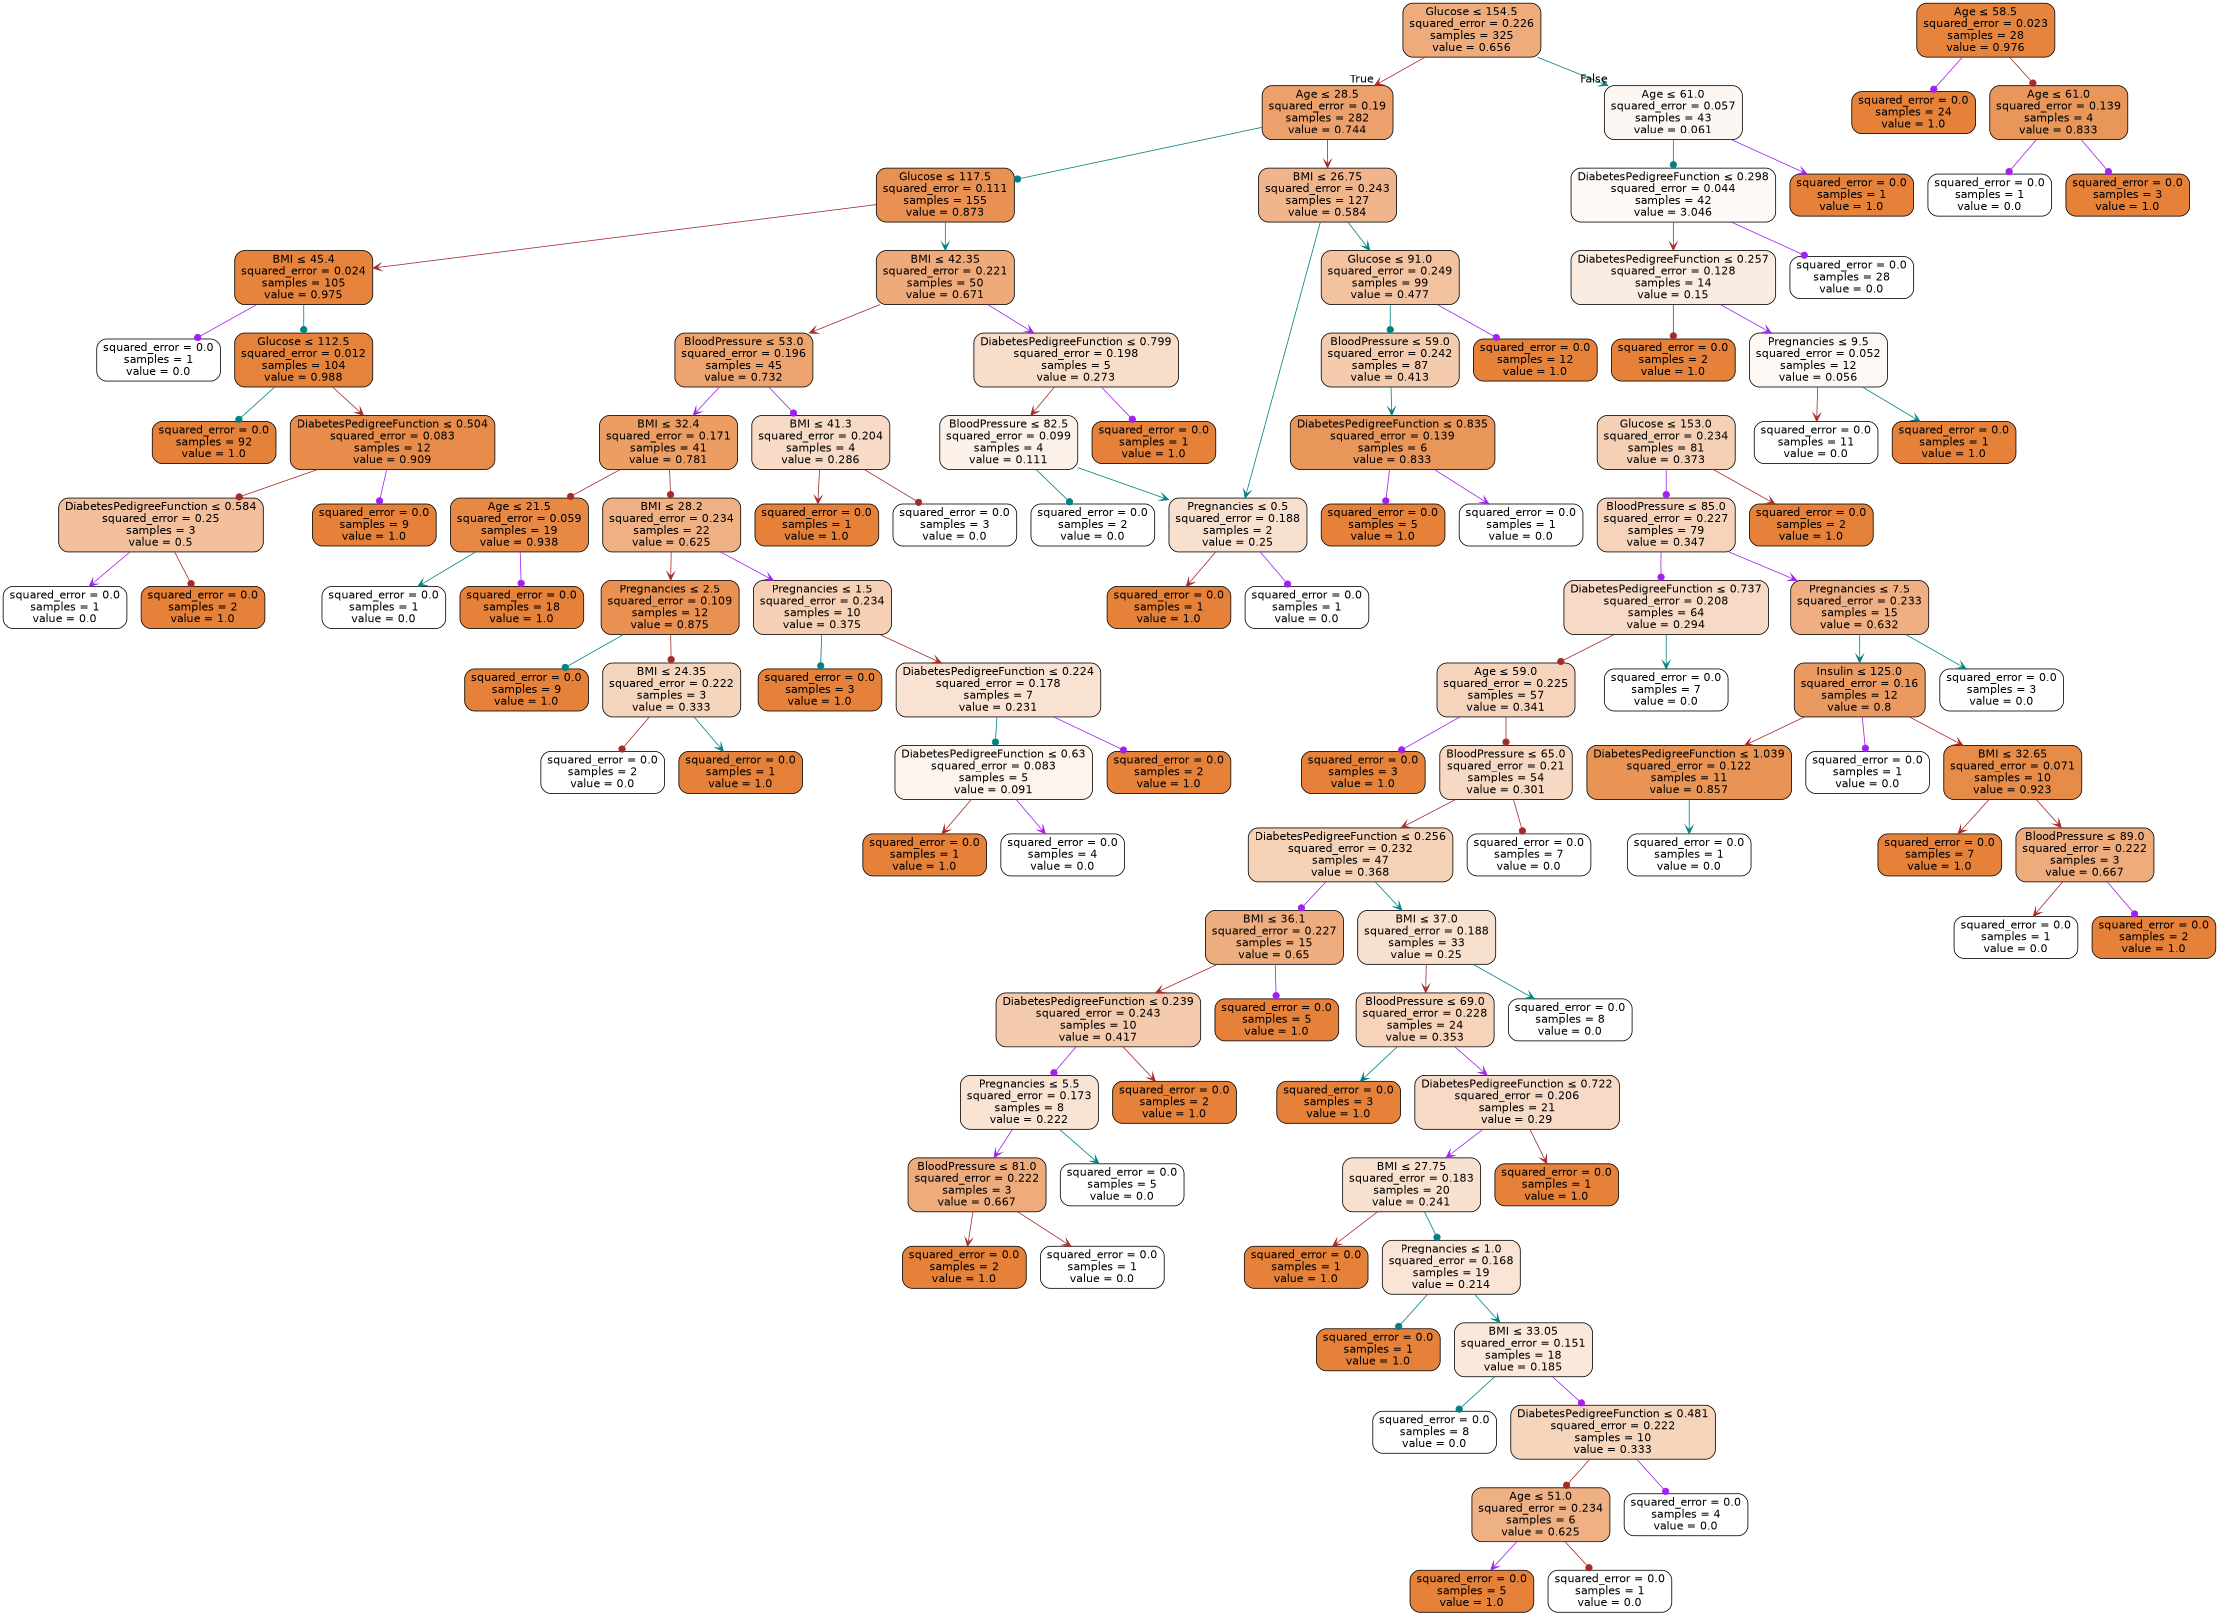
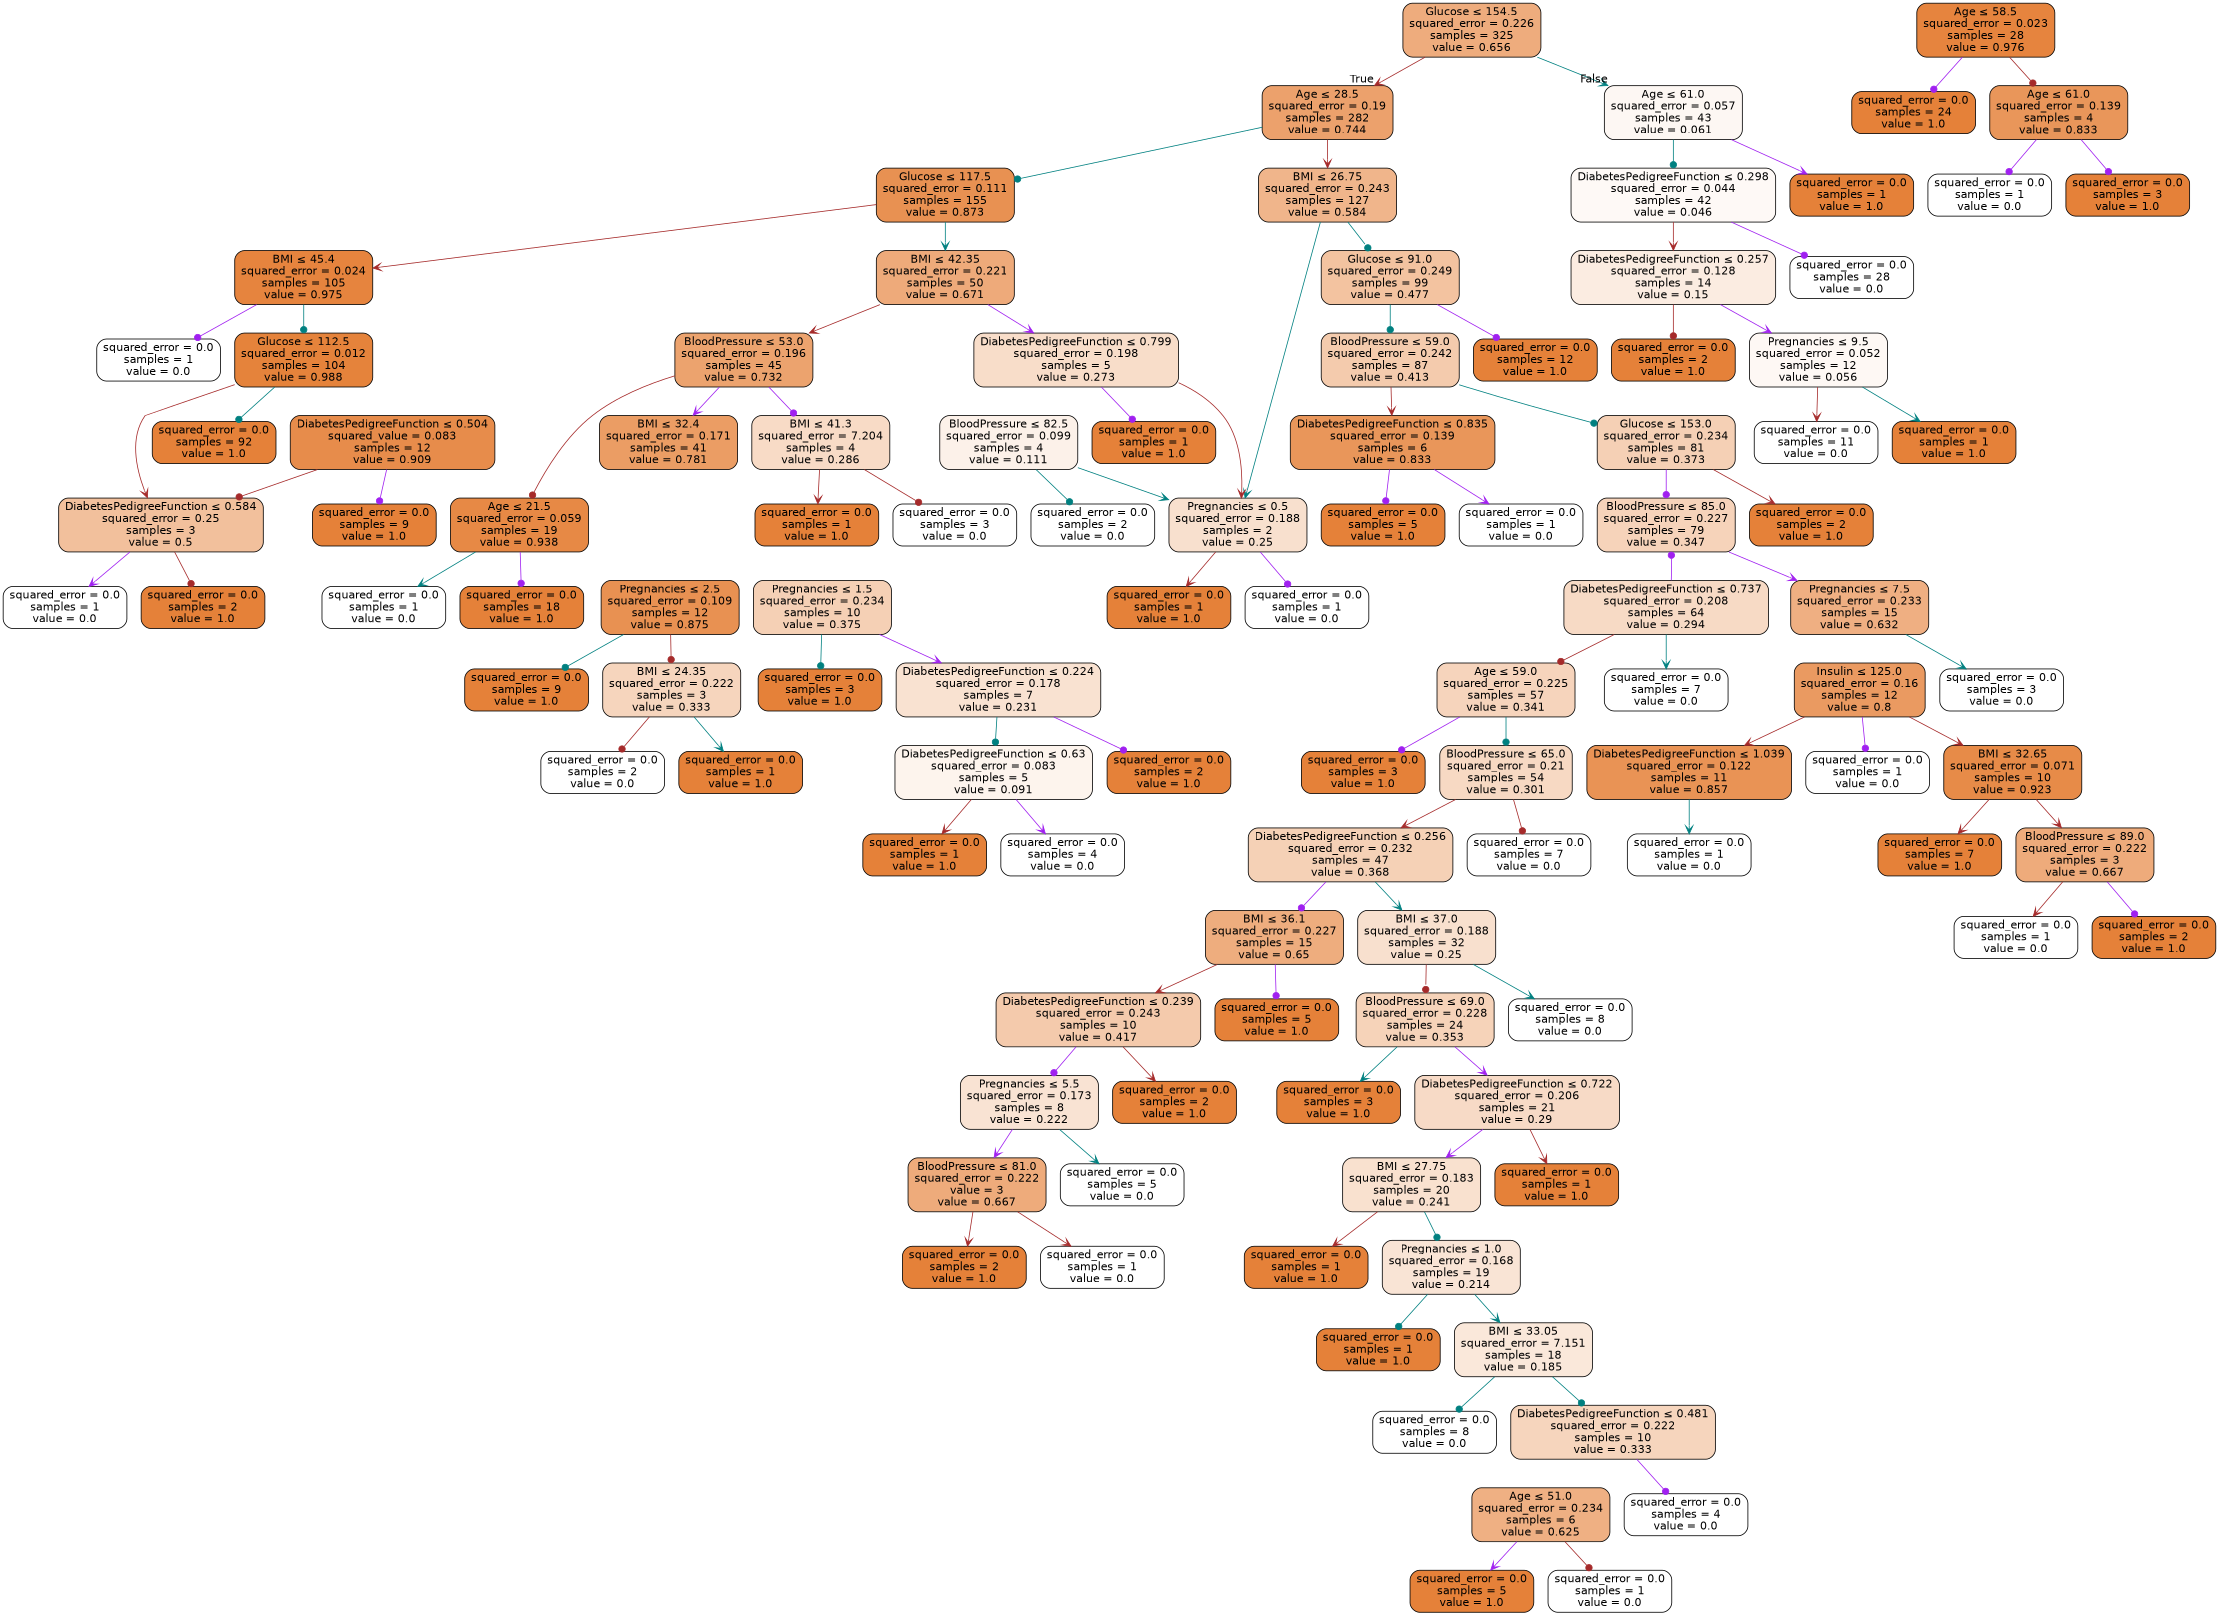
node "DiabetesPedigreeFunction ≤ 0.298": text "value = 3.046" -> "value = 0.046"
edge "BMI ≤ 26.75" -> "Glucose ≤ 91.0": arrowhead vee -> dot
edge "BloodPressure ≤ 59.0" -> "DiabetesPedigreeFunction ≤ 0.835": color teal -> brown
edge "DiabetesPedigreeFunction ≤ 0.799" -> "BloodPressure ≤ 82.5": now "DiabetesPedigreeFunction ≤ 0.799" -> "Pregnancies ≤ 0.5"
edge "Glucose ≤ 112.5" -> "DiabetesPedigreeFunction ≤ 0.504": now "Glucose ≤ 112.5" -> "DiabetesPedigreeFunction ≤ 0.584"
edge "BloodPressure ≤ 59.0" -> "Glucose ≤ 153.0": added
node "DiabetesPedigreeFunction ≤ 0.504": text "squared_error = 0.083" -> "squared_value = 0.083"
node "BMI ≤ 41.3": text "squared_error = 0.204" -> "squared_error = 7.204"
edge "BMI ≤ 32.4" -> "Age ≤ 21.5": now "BloodPressure ≤ 53.0" -> "Age ≤ 21.5"
node "BMI ≤ 28.2": removed
edge "BloodPressure ≤ 85.0" -> "DiabetesPedigreeFunction ≤ 0.737": reversed
edge "Pregnancies ≤ 7.5" -> "Insulin ≤ 125.0": removed
edge "Pregnancies ≤ 1.5" -> "DiabetesPedigreeFunction ≤ 0.224": color brown -> purple
edge "Age ≤ 59.0" -> "BloodPressure ≤ 65.0": color brown -> teal
node "BMI ≤ 37.0": text "samples = 33" -> "samples = 32"
edge "BMI ≤ 37.0" -> "BloodPressure ≤ 69.0": arrowhead vee -> dot
node "BloodPressure ≤ 81.0": text "samples = 3" -> "value = 3"
node "BMI ≤ 33.05": text "squared_error = 0.151" -> "squared_error = 7.151"
edge "BMI ≤ 33.05" -> "DiabetesPedigreeFunction ≤ 0.481": color purple -> teal
edge "DiabetesPedigreeFunction ≤ 0.481" -> "Age ≤ 51.0": removed
